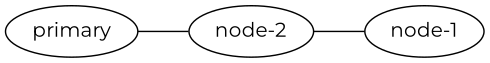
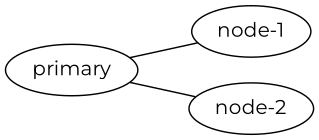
edge "node-2" -- "node-1": now "primary" -- "node-1"
